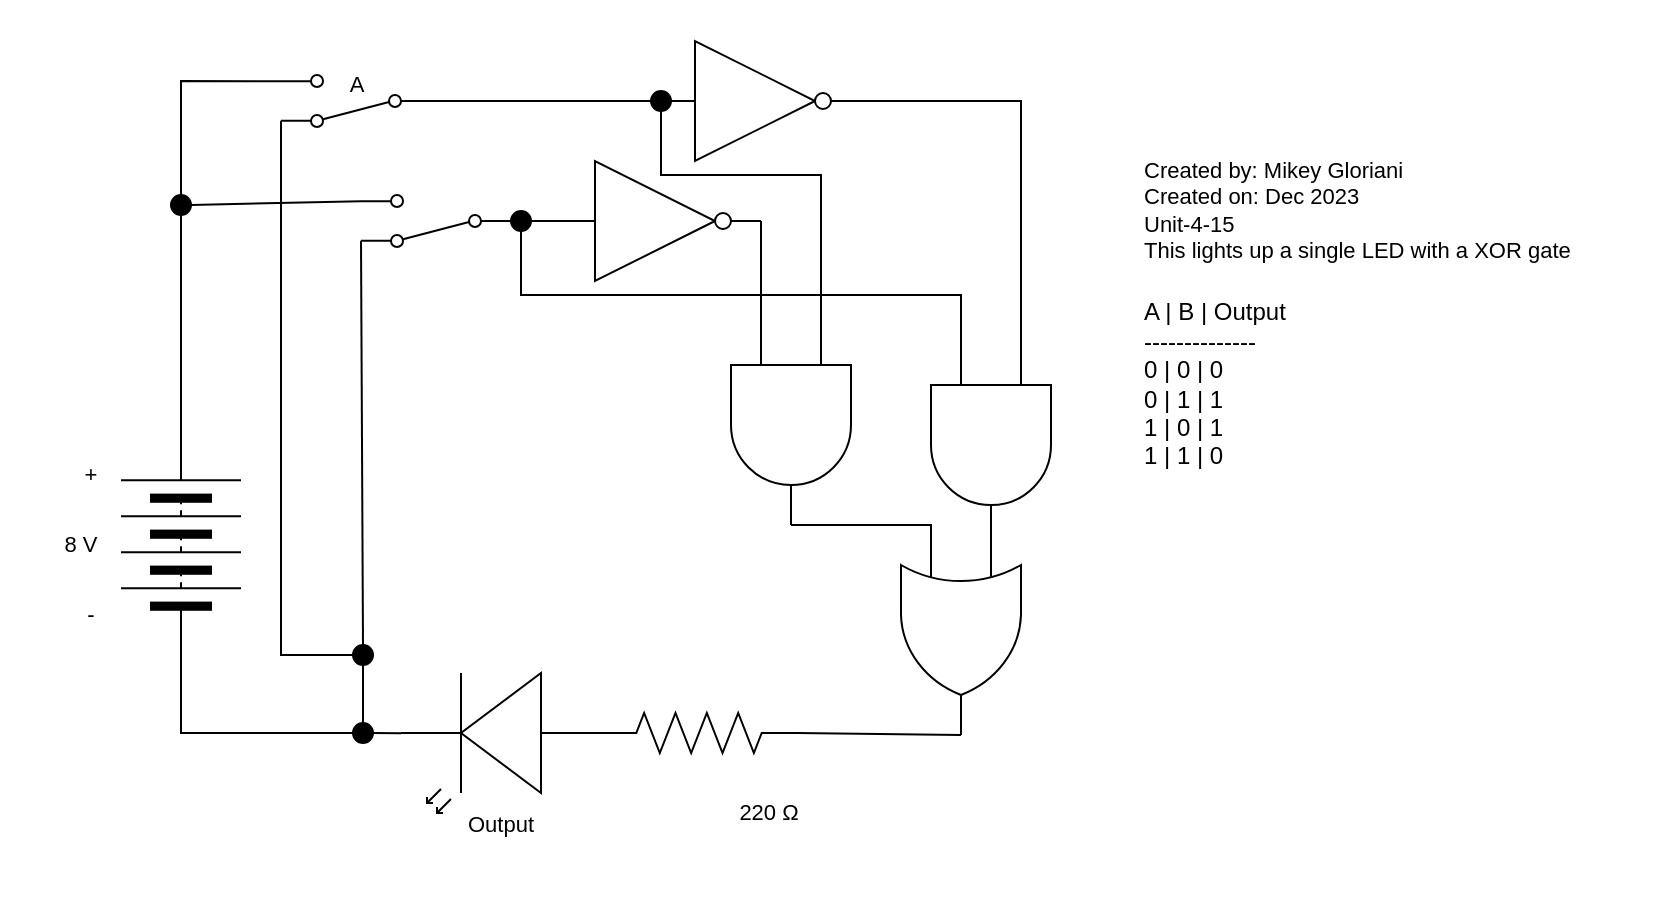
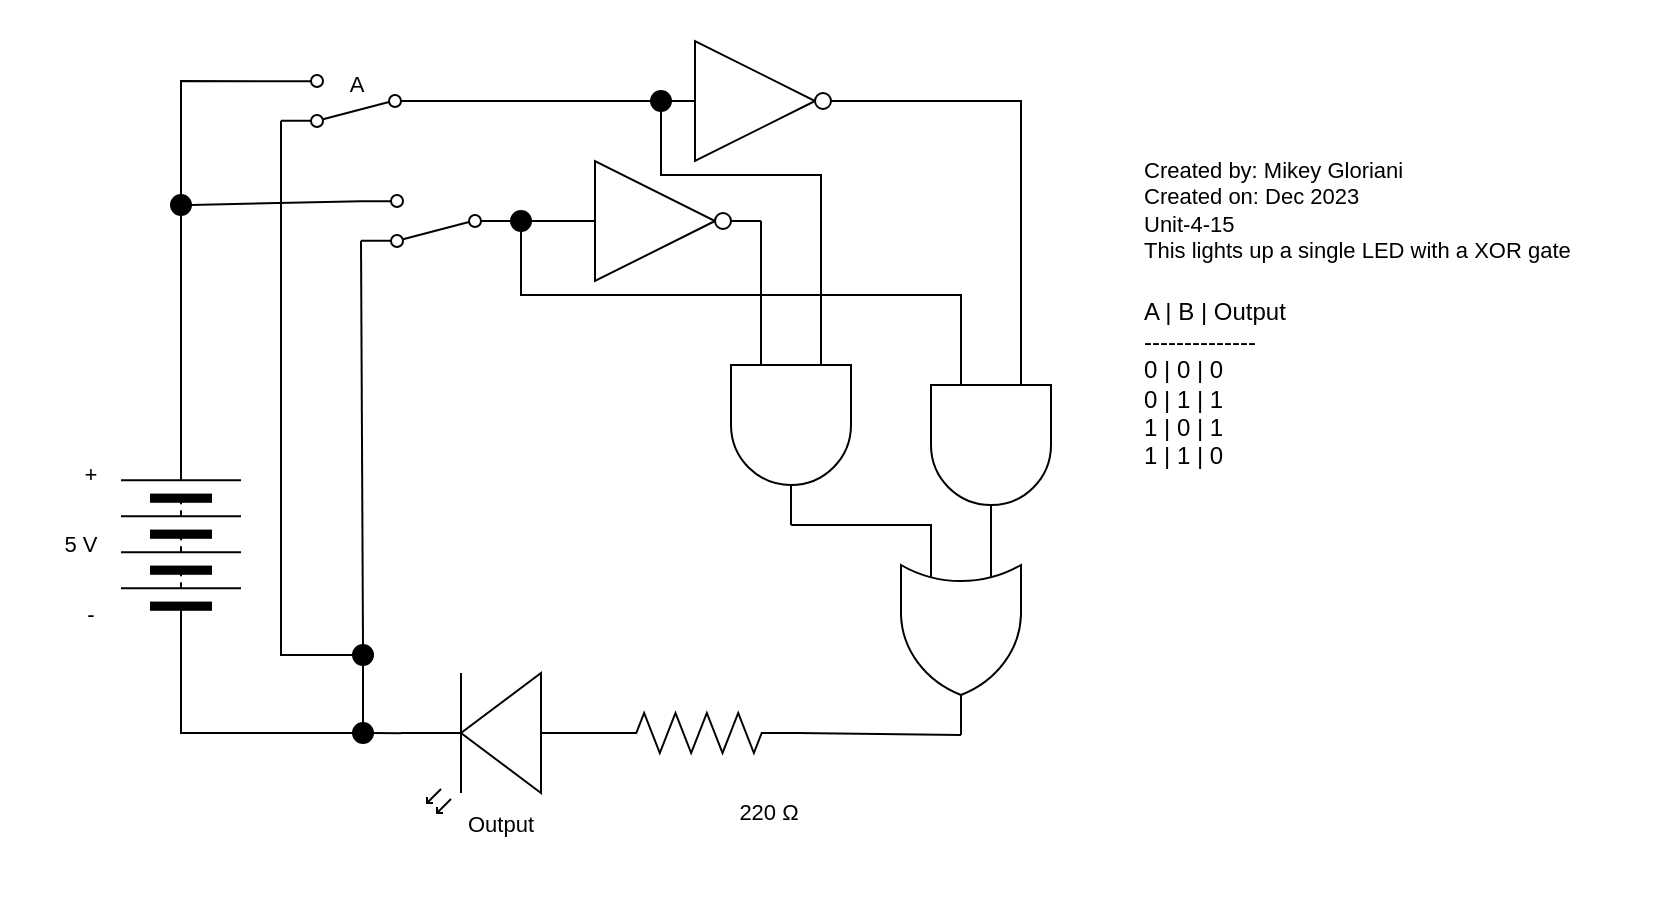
node "8 V": label "8 V" -> "5 V"
